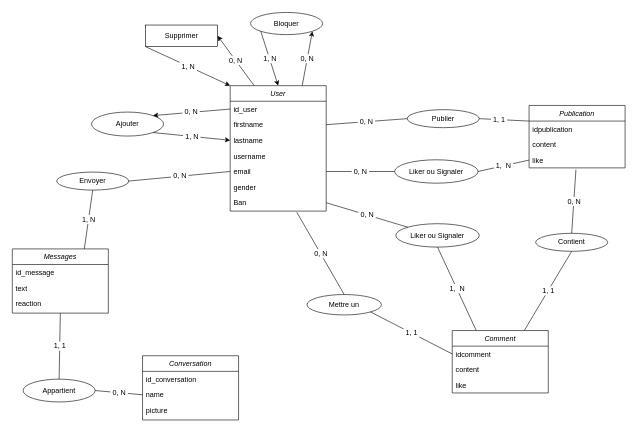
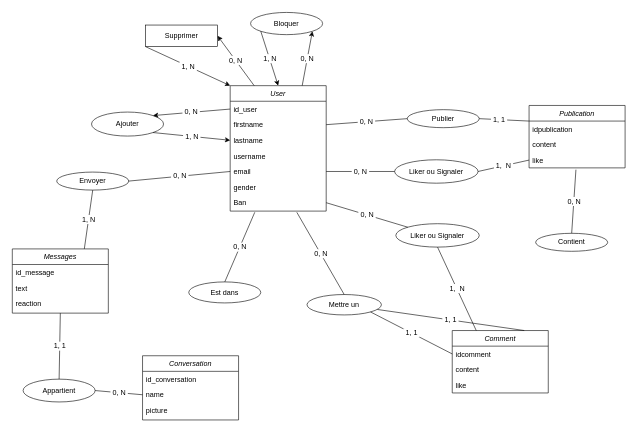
edge "Ban" -- "Est dans": added, label "0, N"
edge "Contient" -- "Comment": now "Mettre un" -- "Comment"
node "Est dans": added
